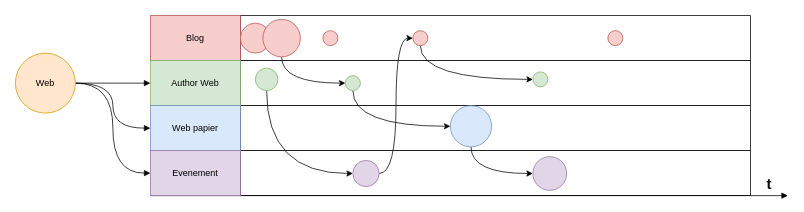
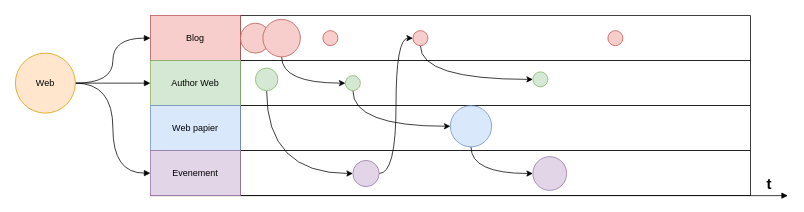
edge "Web" -> "Blog": added
edge "Web" -> "Web papier": removed
